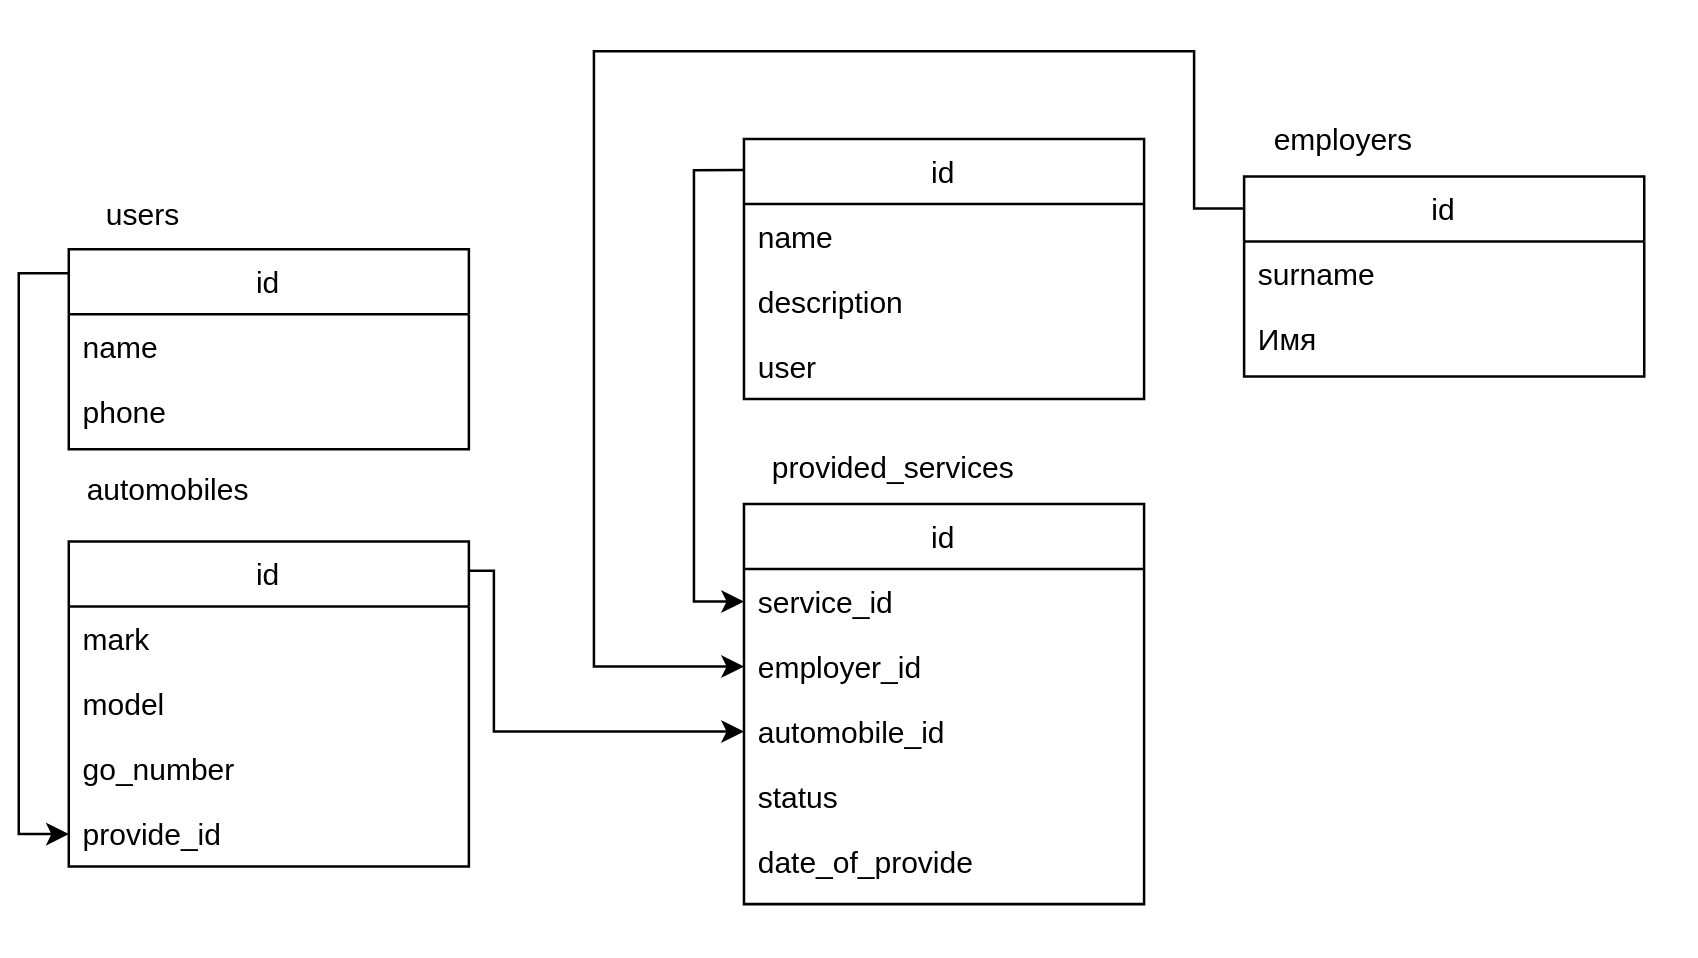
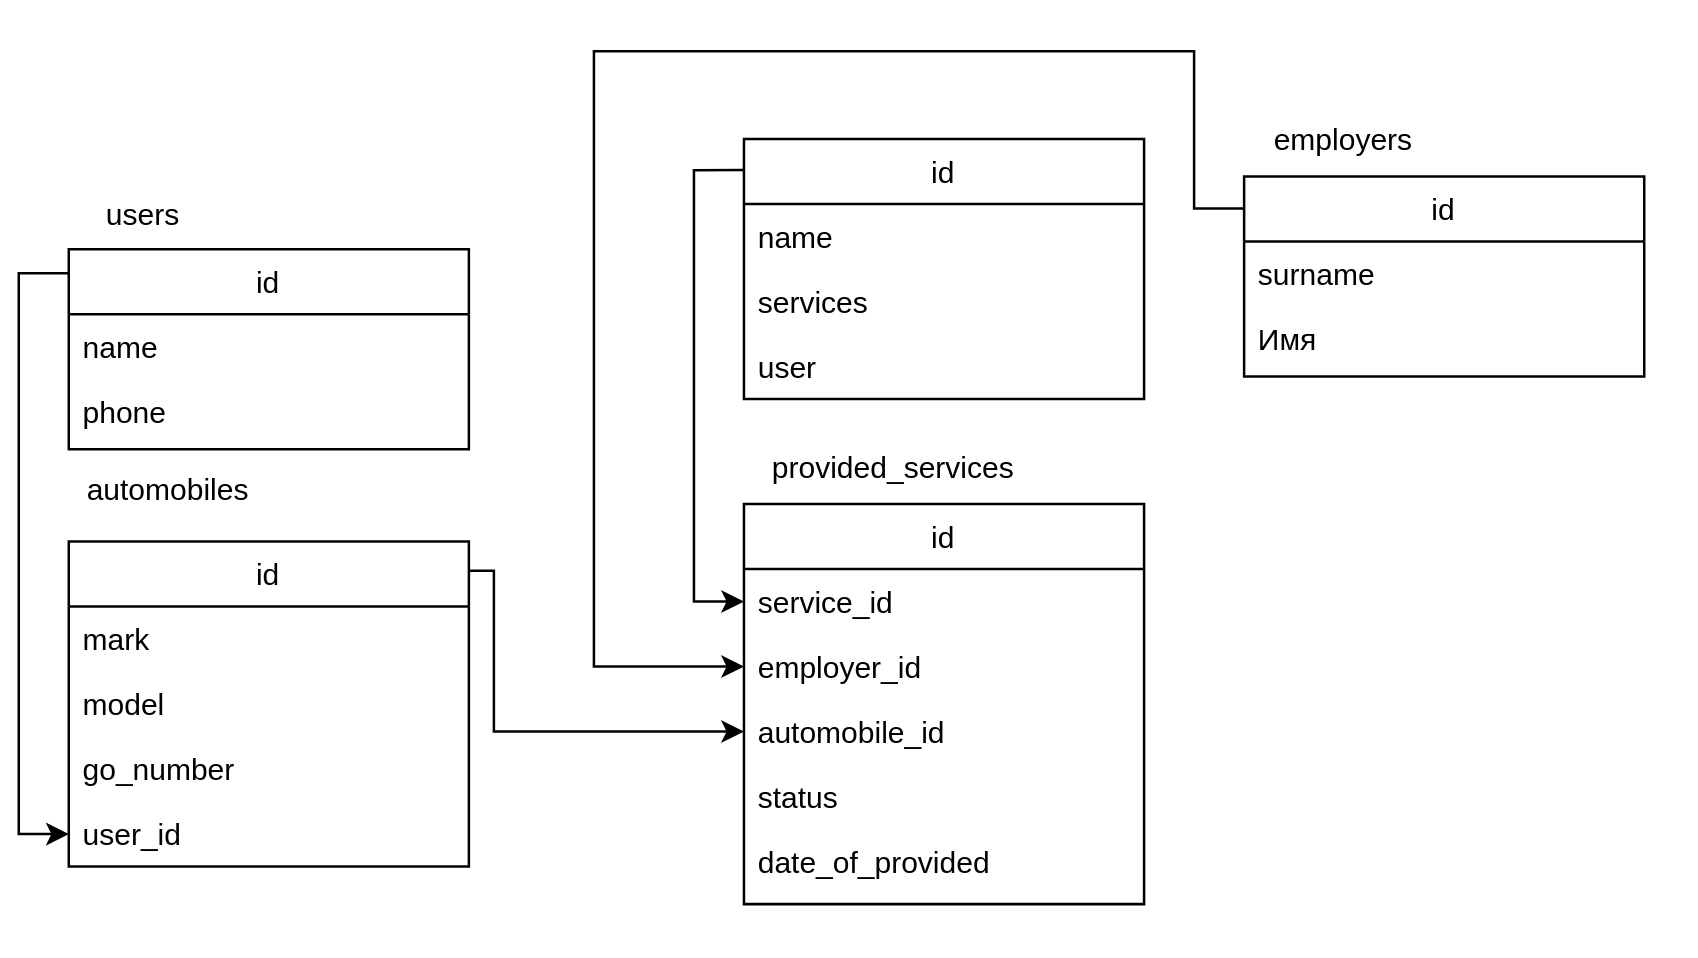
node "description": label "description" -> "services"
node "provide_id": label "provide_id" -> "user_id"
node "date_of_provide": label "date_of_provide" -> "date_of_provided"
